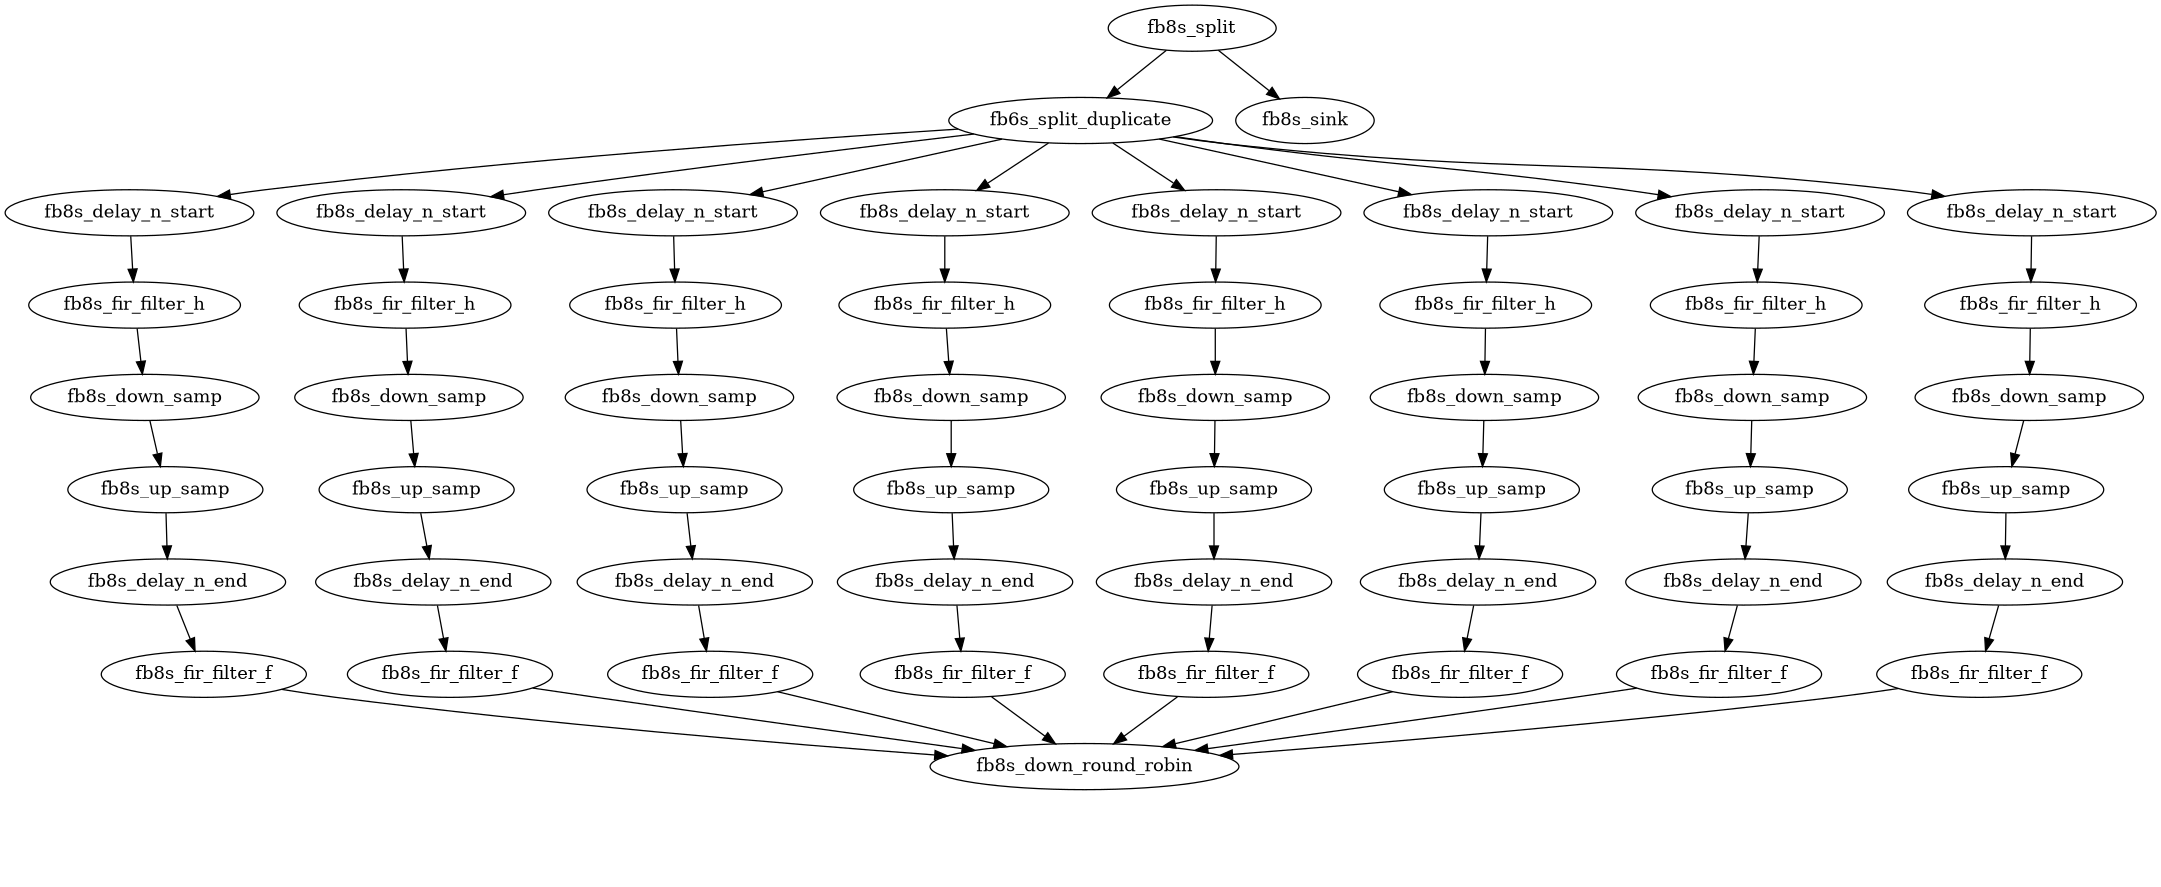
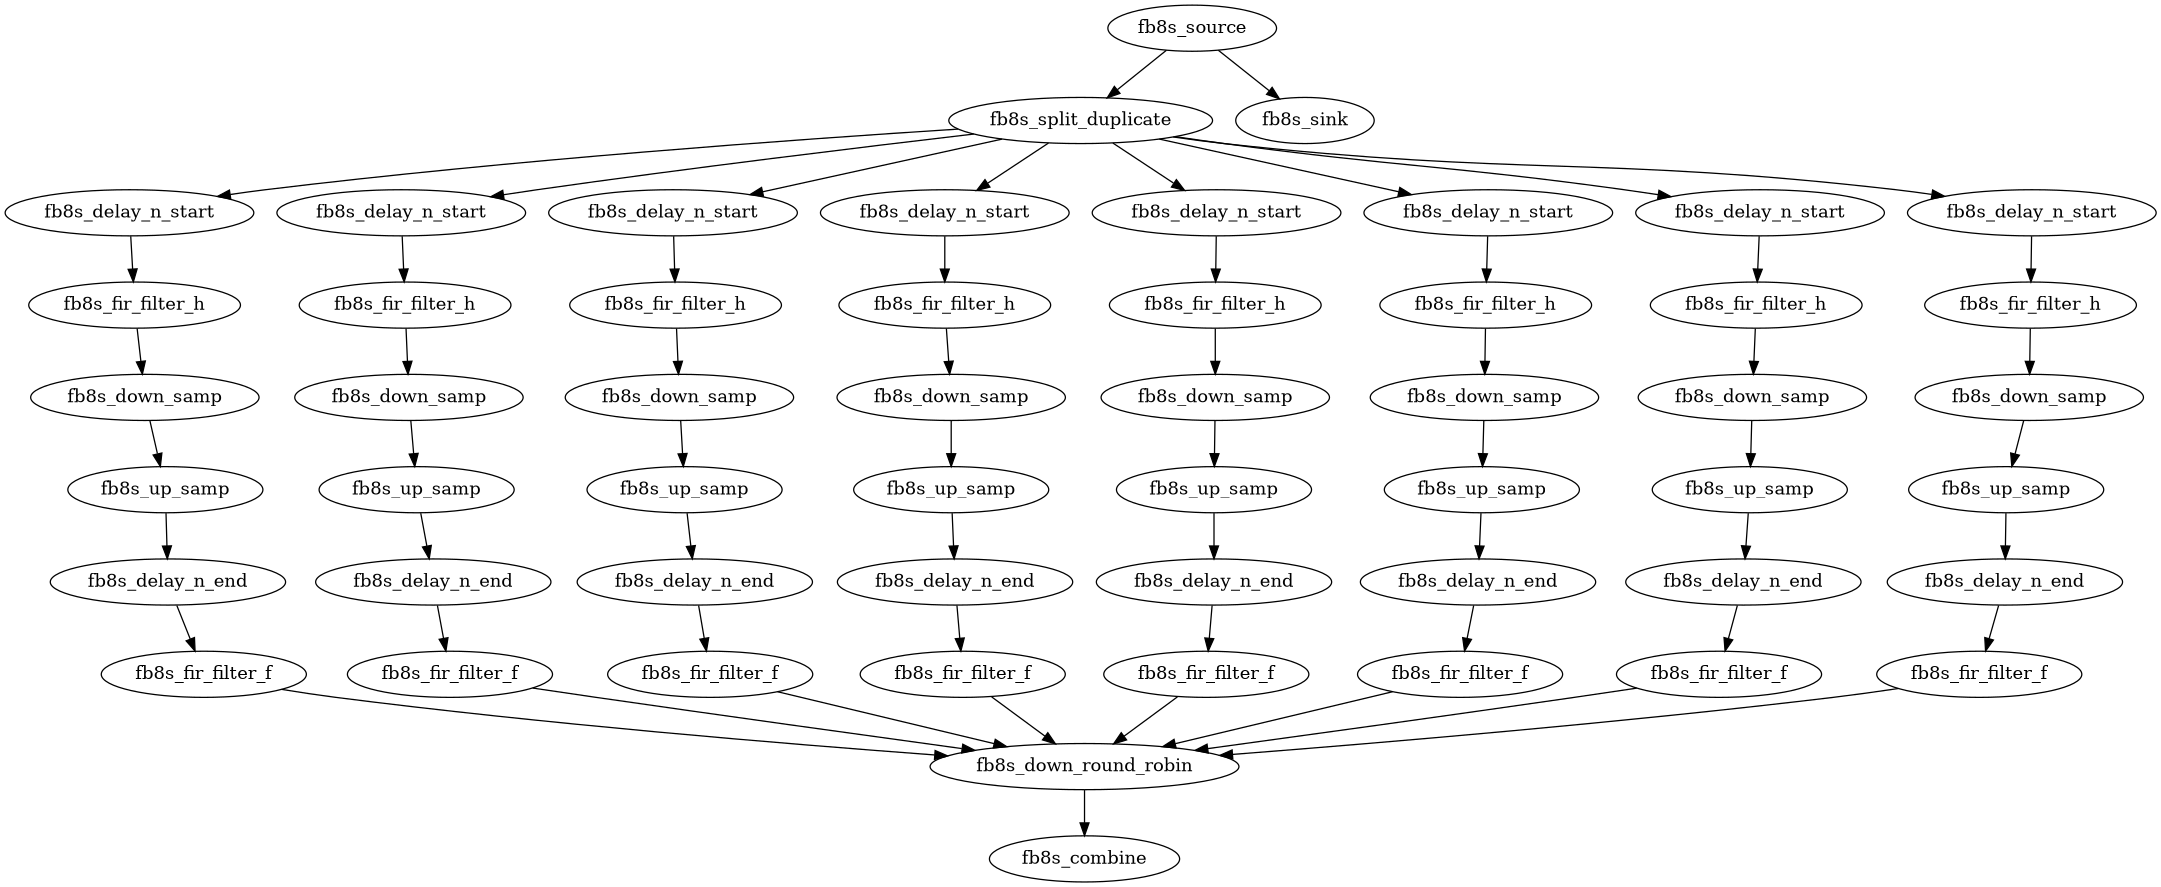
node "fb8s_split": label "fb8s_split" -> "fb8s_source"
node "fb6s_split_duplicate": label "fb6s_split_duplicate" -> "fb8s_split_duplicate"
node "fb8s_combine": added
